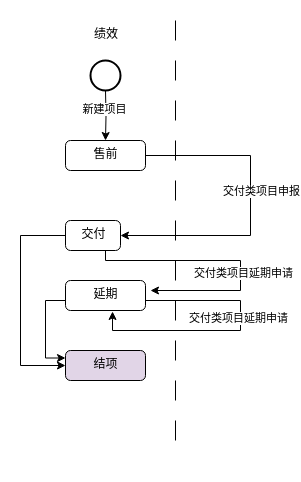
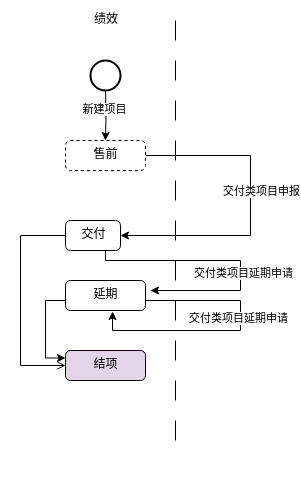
node "绩效": moved (91, 31) -> (91, 16)
node "售前": style solid -> dashed
edge "交付" -> "结项": arrowhead classic -> open
